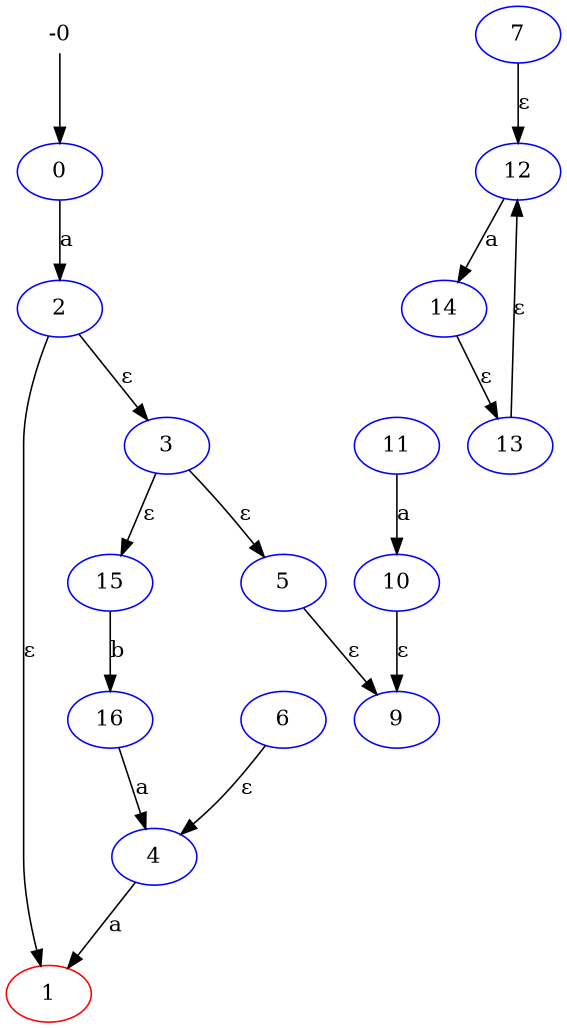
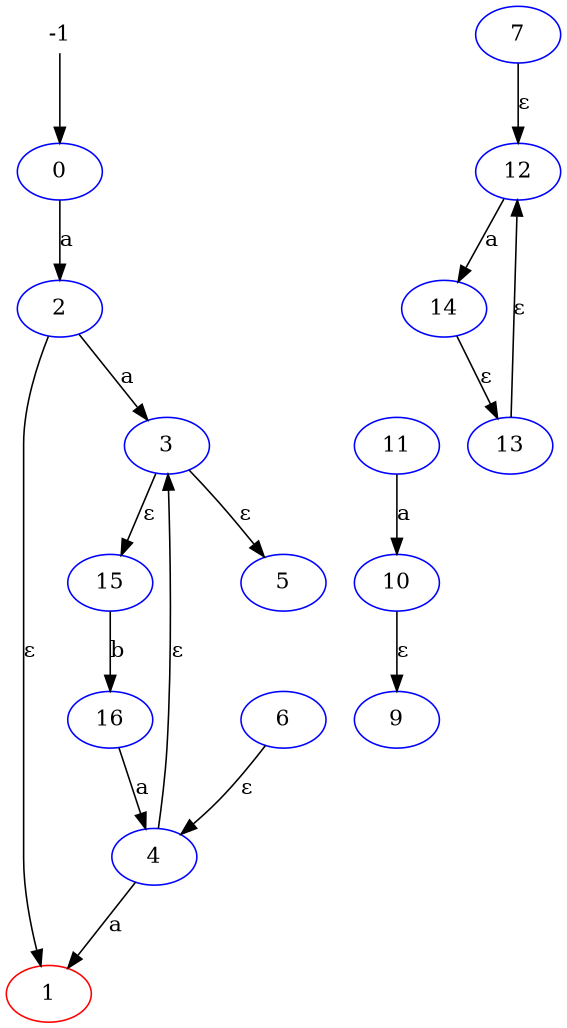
node "-0": label "-0" -> "-1"
edge "2" -> "3": label "ε" -> "a"
edge "5" -> "9": removed, label "ε"
edge "4" -> "3": added, label "ε"
